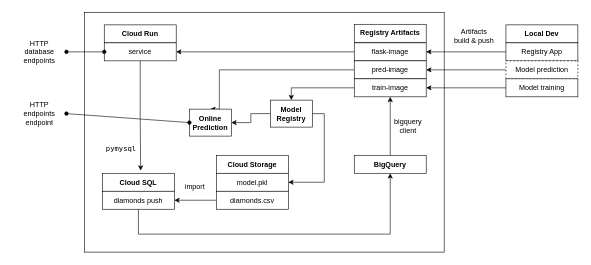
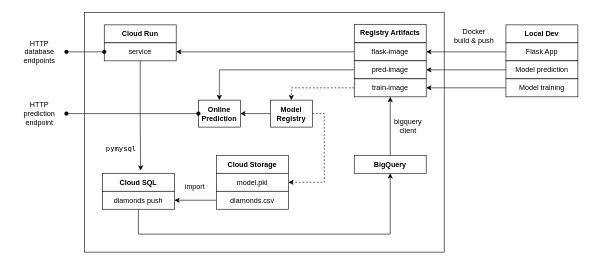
node "Artifacts build & push": label "Artifacts build & push" -> "Docker build & push"
node "Registry App": label "Registry App" -> "Flask App"
node "Model prediction": style dashed -> solid
edge "train-image" -> "Model Registry": style solid -> dashed
node "HTTP endpoints endpoint": label "HTTP endpoints endpoint" -> "HTTP prediction endpoint"
node "Online Prediction": moved (210, 123) -> (219, 114)
edge "Model Registry" -> "model.pkl": style solid -> dashed
